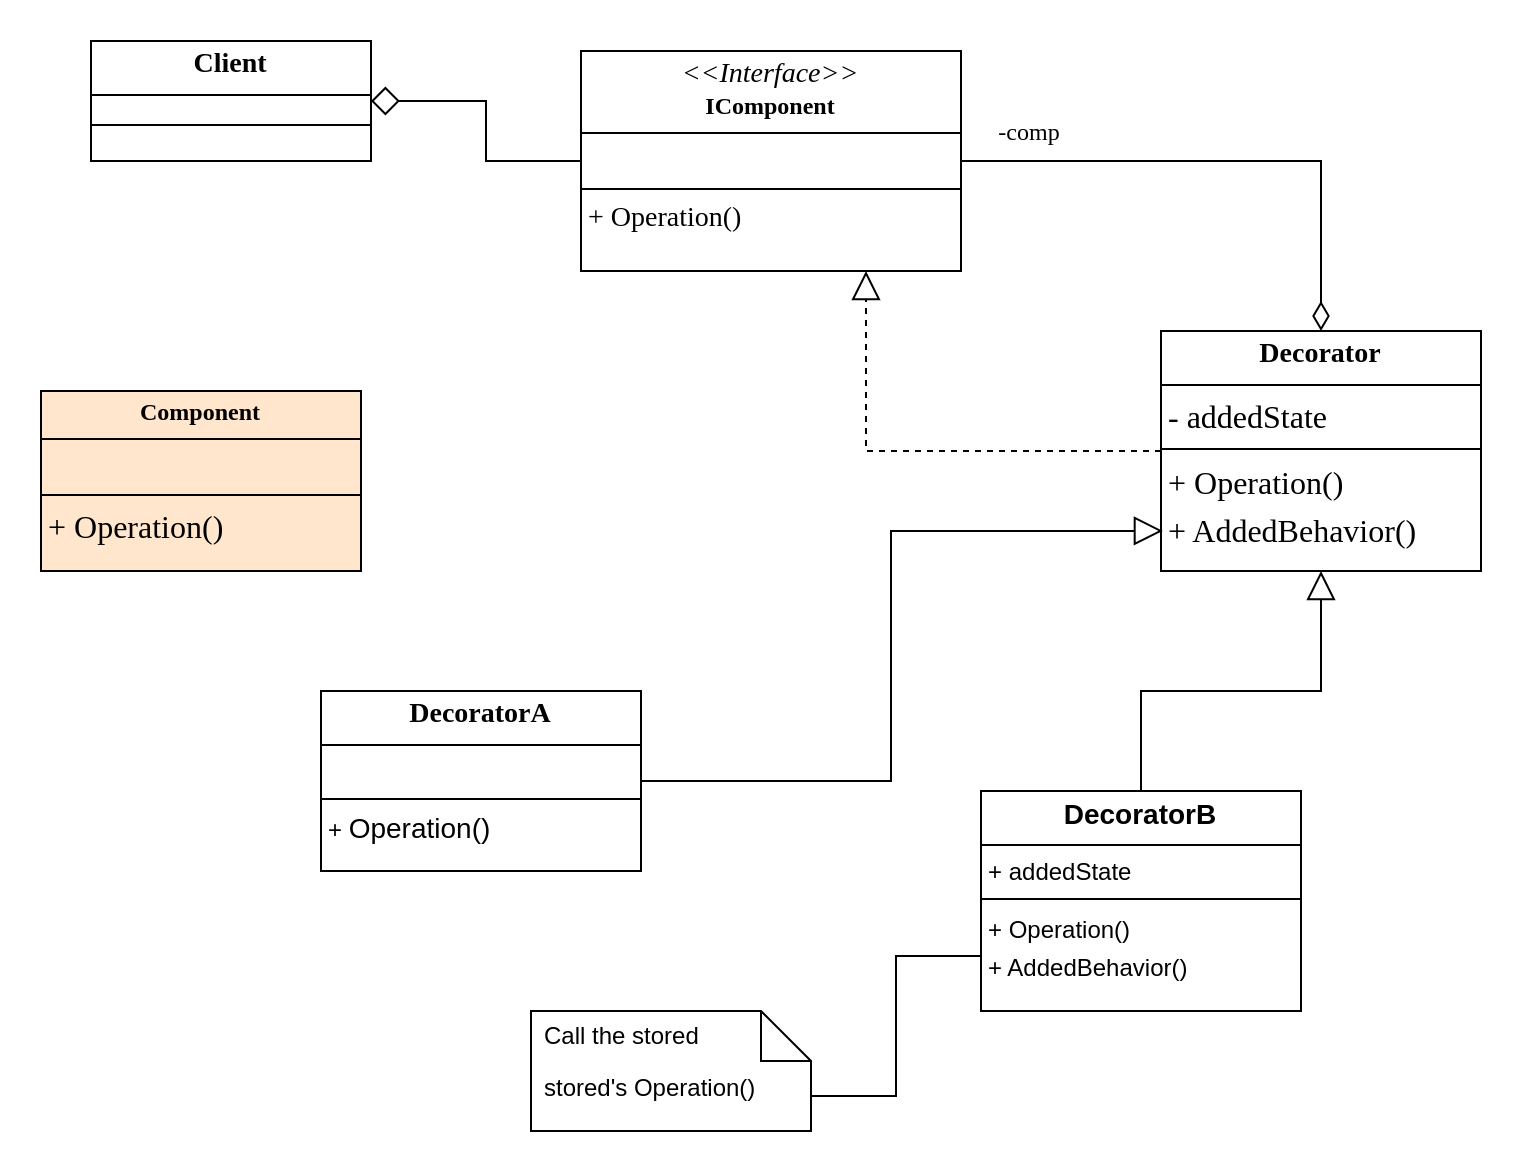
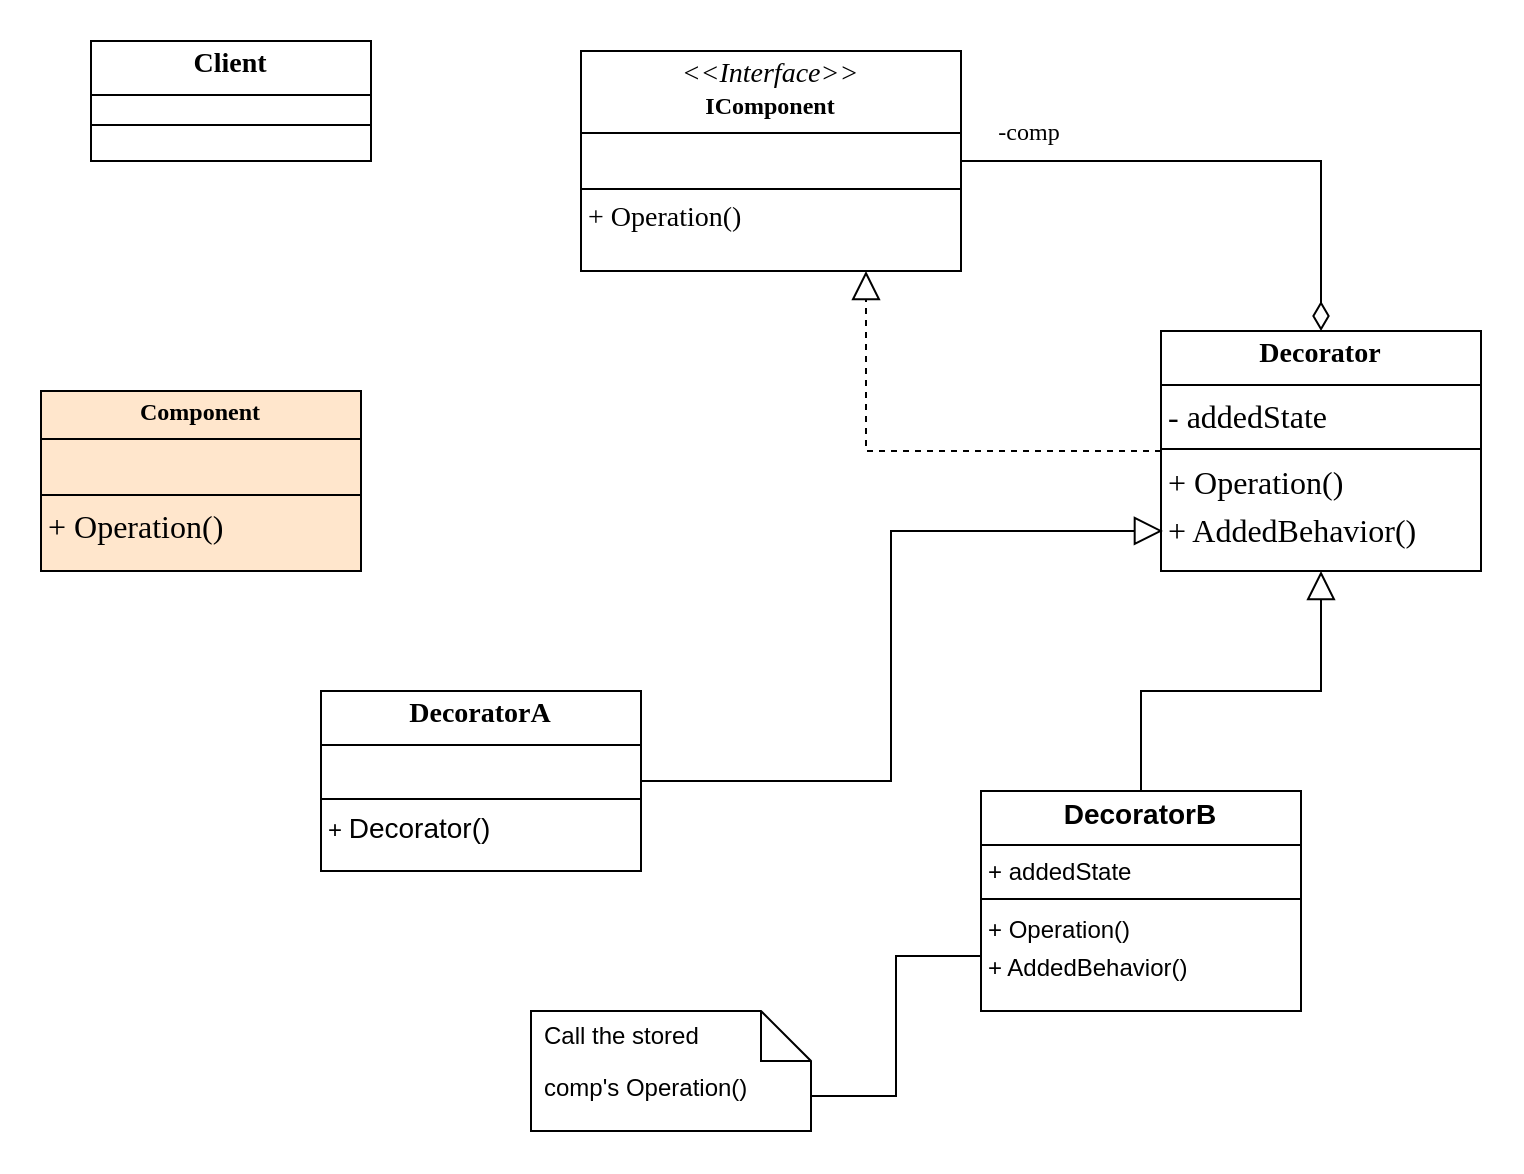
edge "<<Interface>> IComponent + Operation()" -> "Client": removed
node "DecoratorA + Operation()": label "DecoratorA + Operation()" -> "DecoratorA + Decorator()"
node "stored's Operation()": label "stored's Operation()" -> "comp's Operation()"
